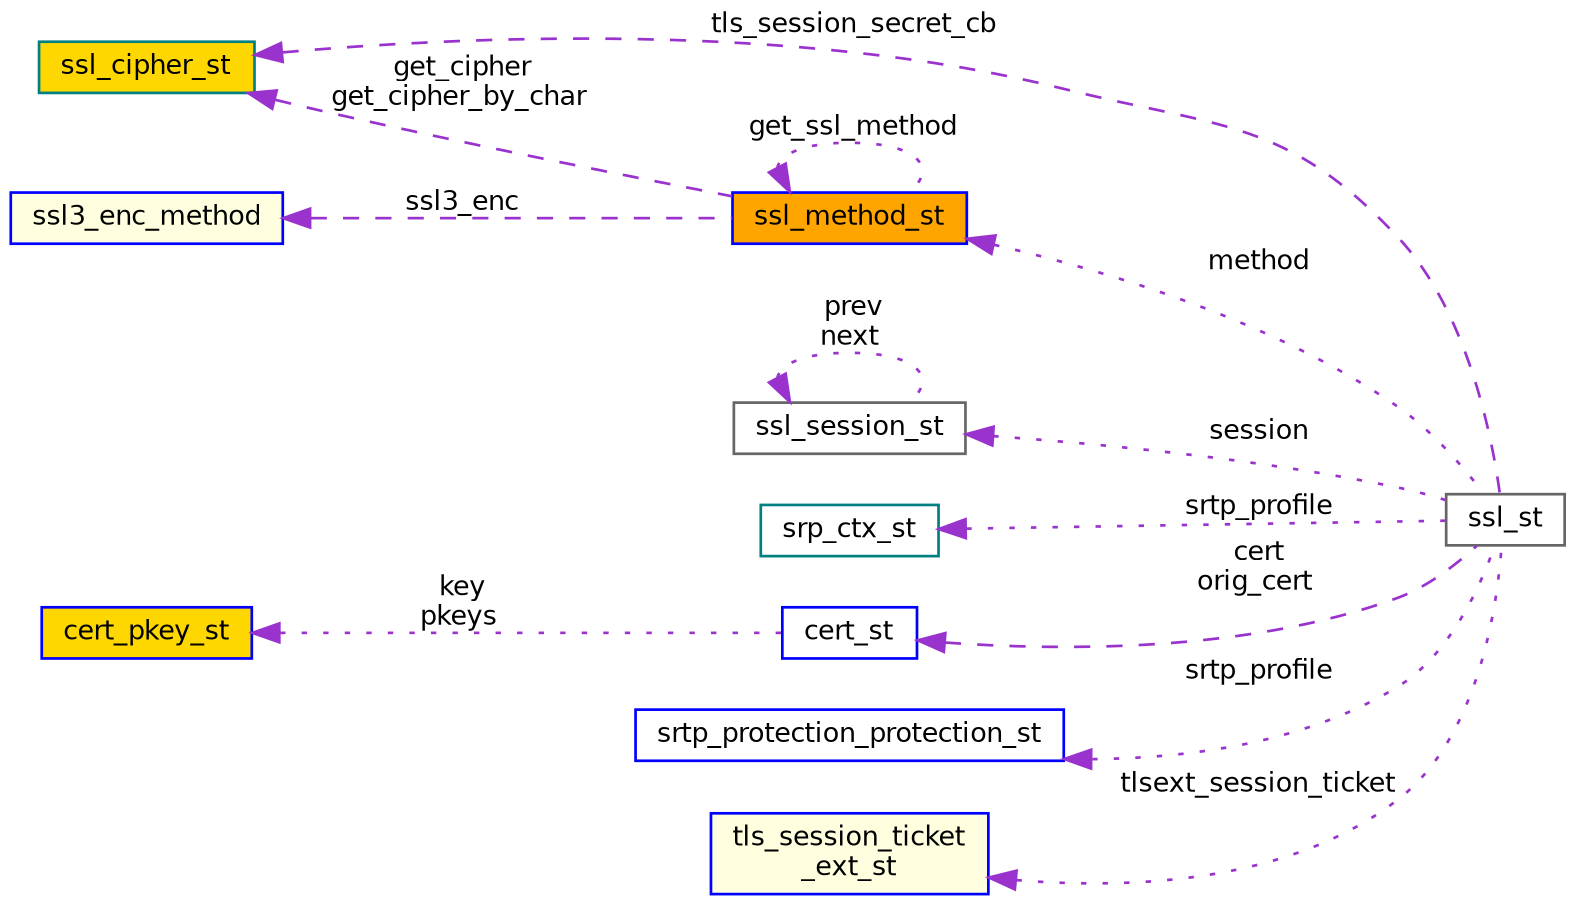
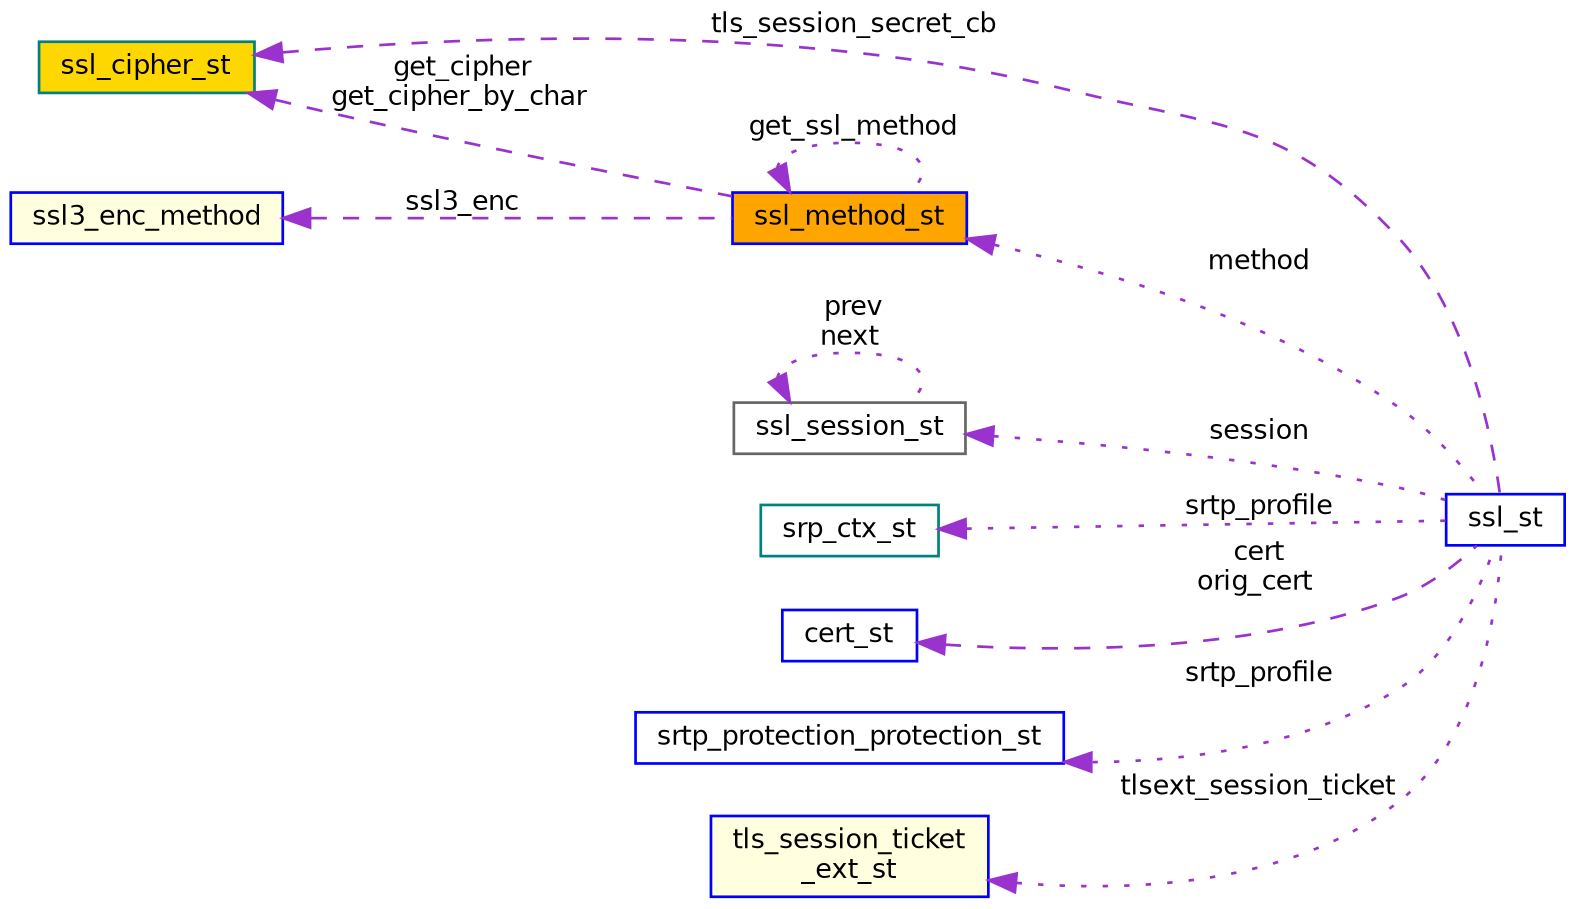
node "ssl_st": color gray40 -> blue
node "cert_pkey_st": removed
